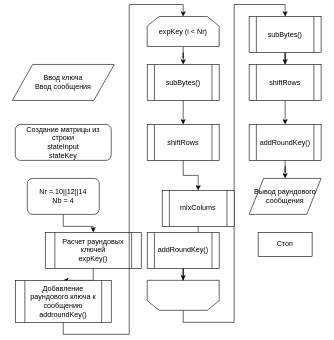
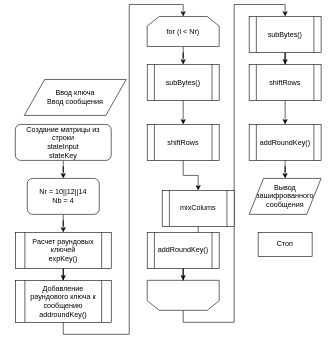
node "expKey (i < Nr)": label "expKey (i < Nr)" -> "for (i < Nr)"
node "Ввод ключа Ввод сообщения": moved (63, 83) -> (75, 98)
edge "Создание матрицы из строки stateInput stateKey" -> "Nr = 10||12||14 Nb = 4": added
node "Вывод раундового сообщения": label "Вывод раундового сообщения" -> "Вывод зашифрованного сообщения"
node "Расчет раундовых ключей expKey()": moved (93, 251) -> (63, 251)
